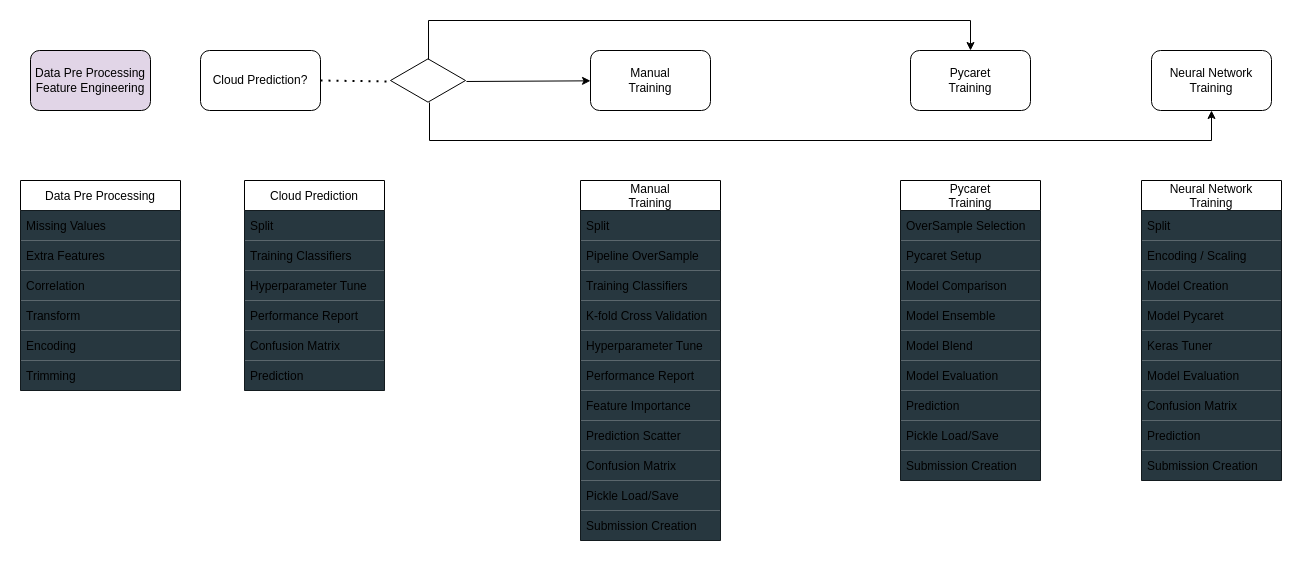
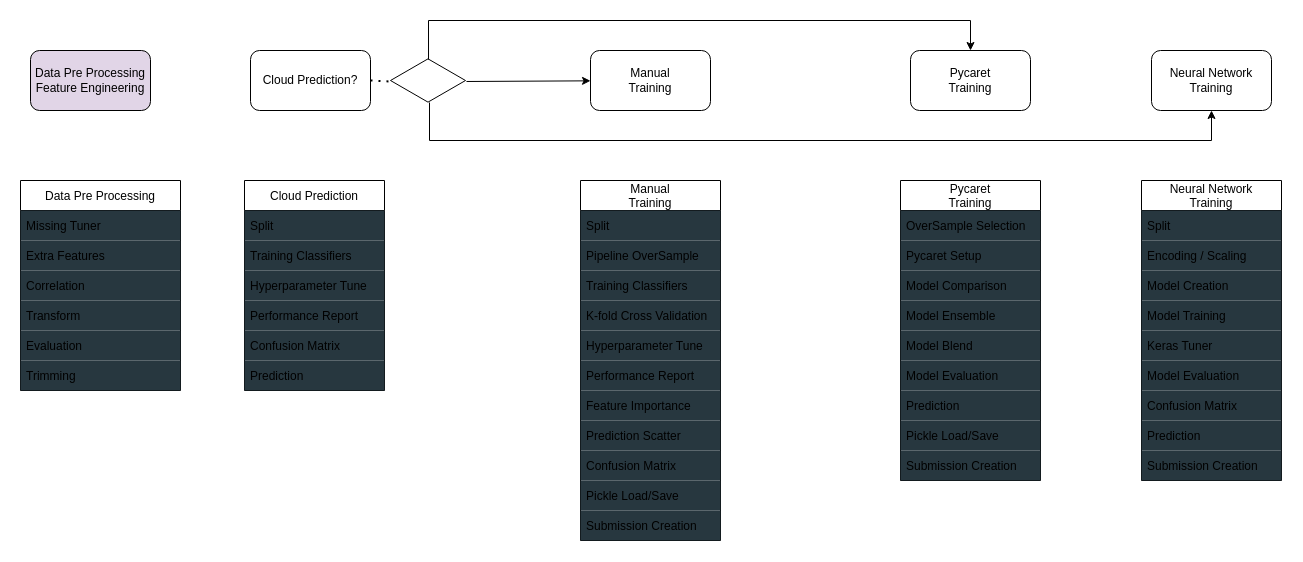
node "Cloud Prediction?": moved (261, 81) -> (311, 81)
node "Missing Values": label "Missing Values" -> "Missing Tuner"
node "Model Pycaret": label "Model Pycaret" -> "Model Training"
node "Encoding": label "Encoding" -> "Evaluation"
